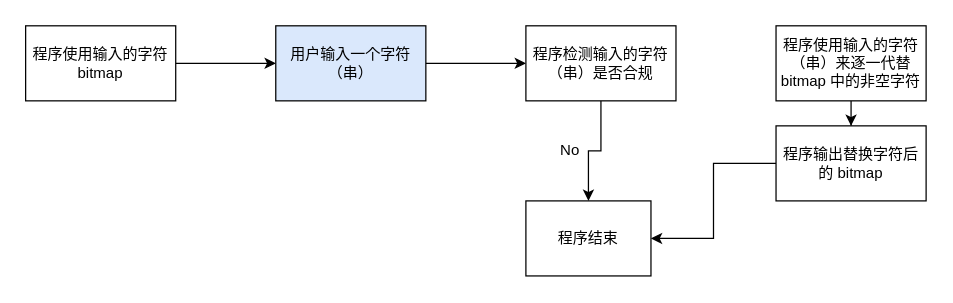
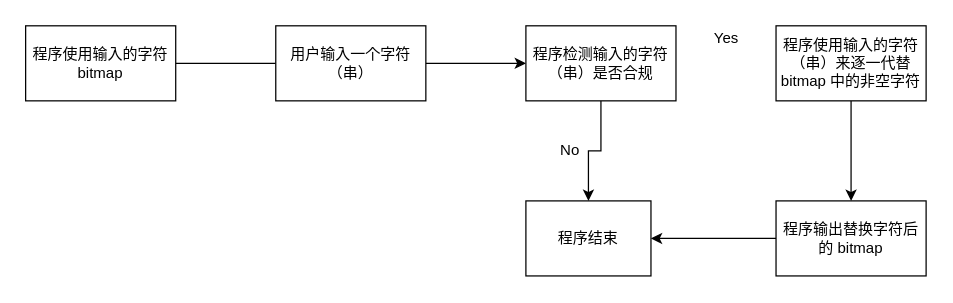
node "Yes": added
edge "程序使用输入的字符 bitmap" -> "用户输入一个字符（串）": arrowhead classic -> none
node "用户输入一个字符（串）": fillcolor #dae8fc -> #ffffff
node "程序输出替换字符后的 bitmap": moved (851, 163) -> (851, 238)
